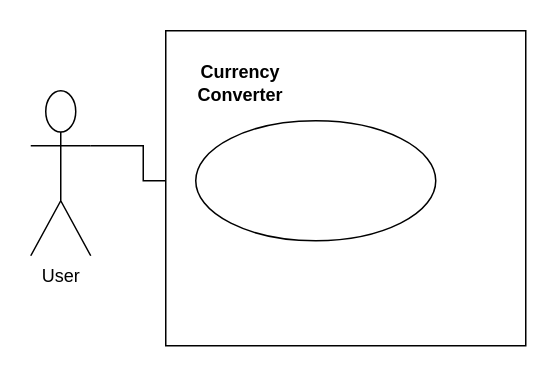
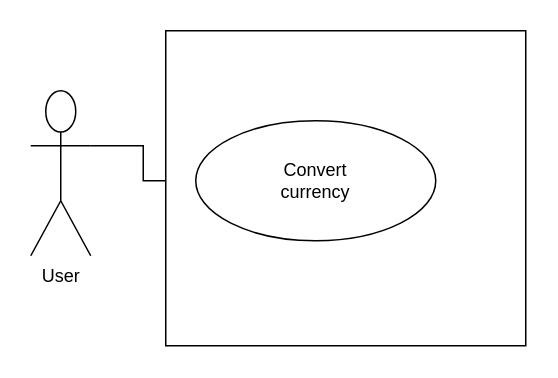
node "Currency Converter": removed
node "Convert currency": added
